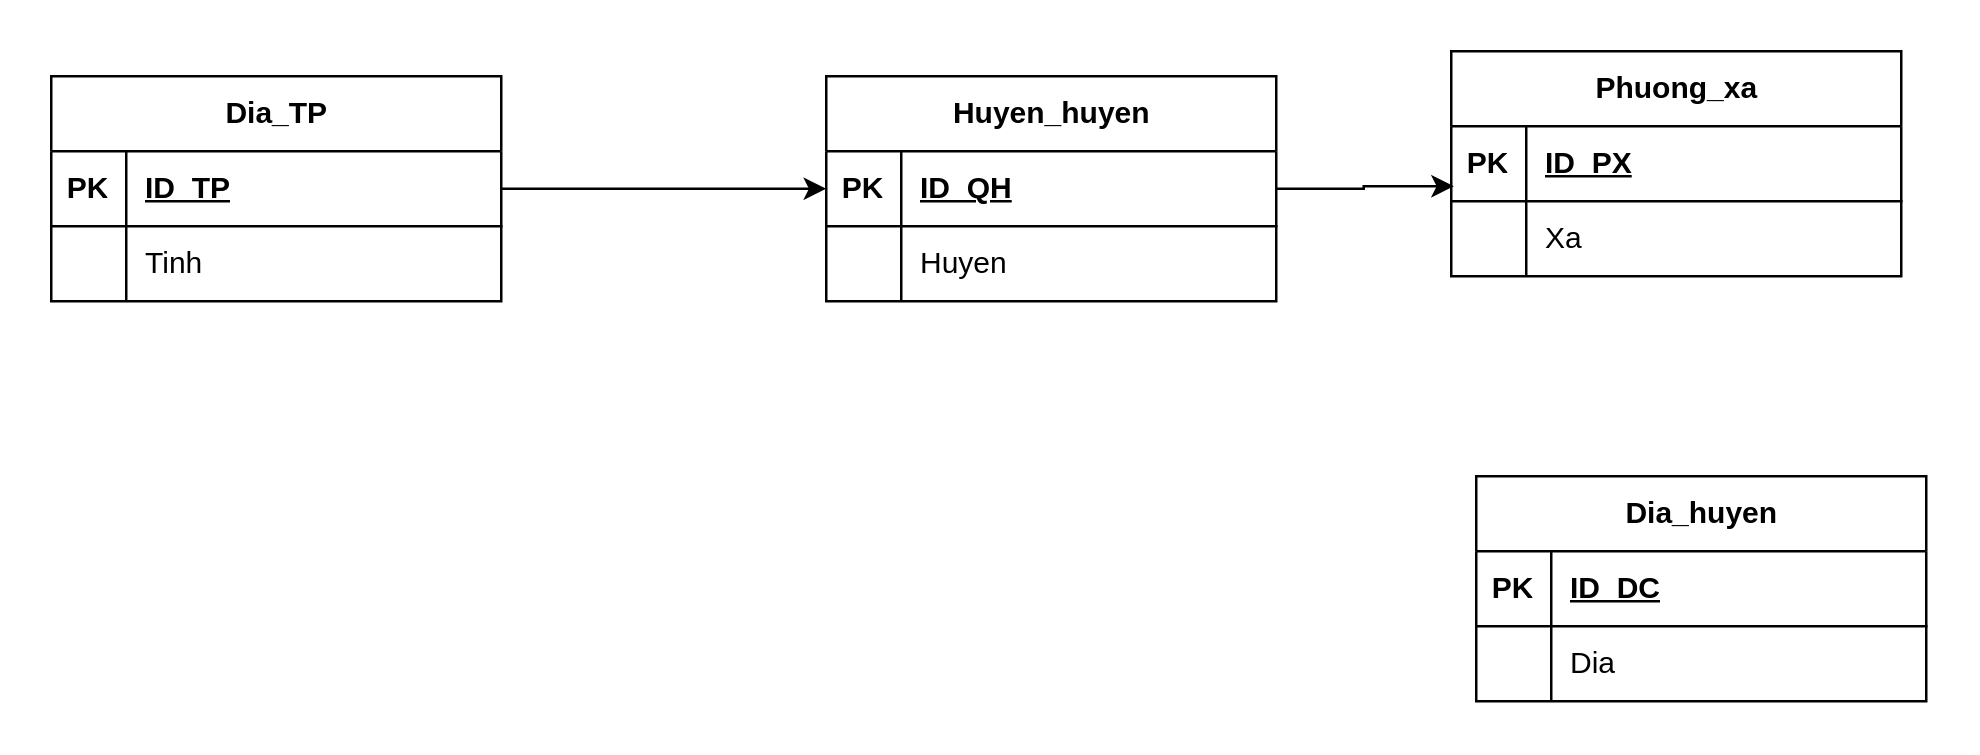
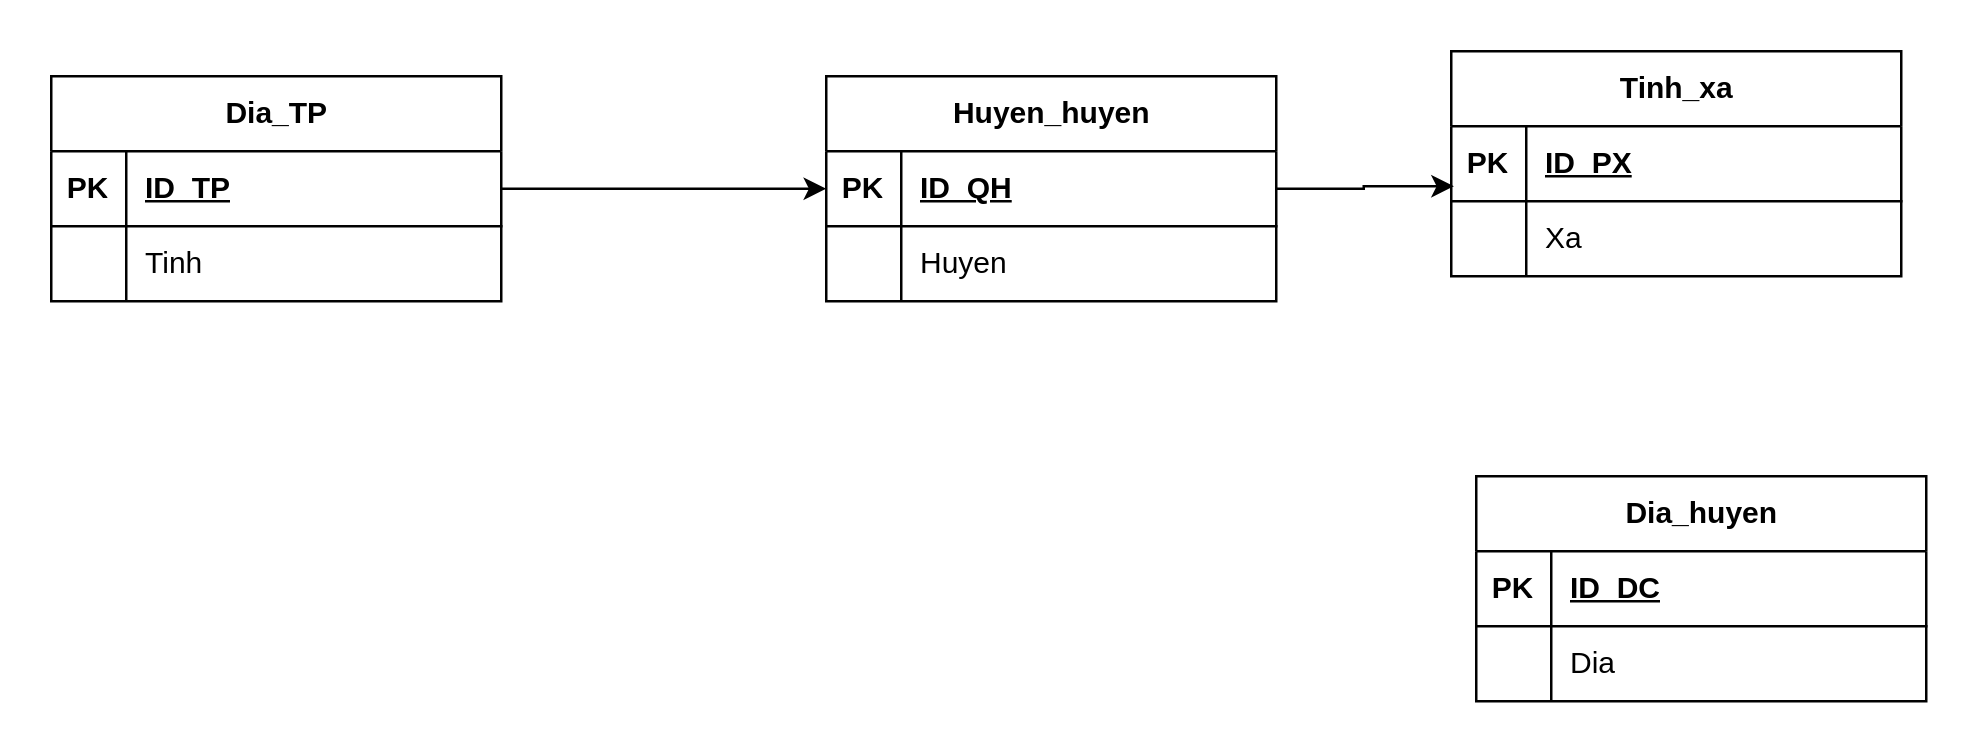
node "Phuong_xa": label "Phuong_xa" -> "Tinh_xa"
